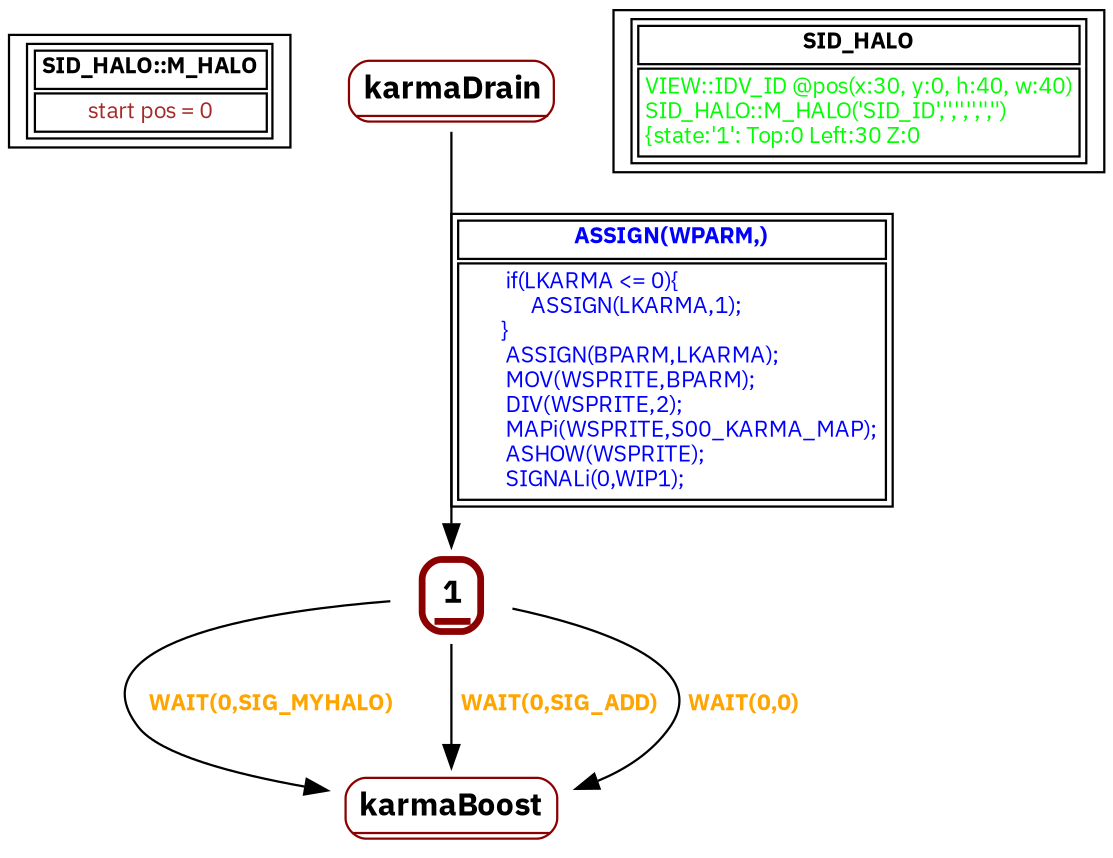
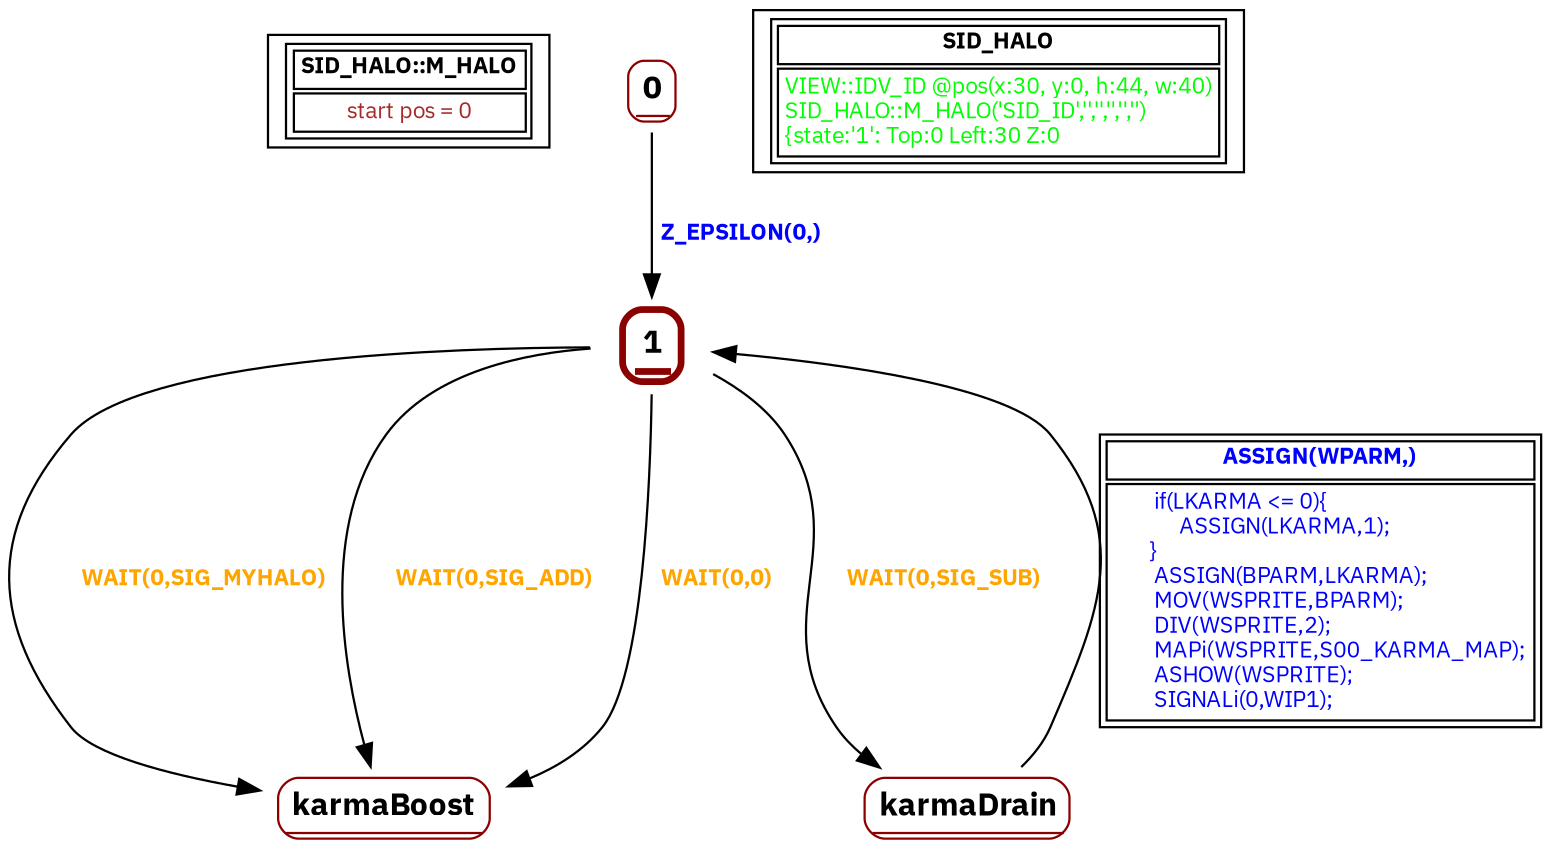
node "SID_HALO": text "VIEW::IDV_ID @pos(x:30, y:0, h:40, w:40)" -> "VIEW::IDV_ID @pos(x:30, y:0, h:44, w:40)"
node "0": added
edge "1" -> "karmaDrain": added, label "WAIT(0,SIG_SUB)"
